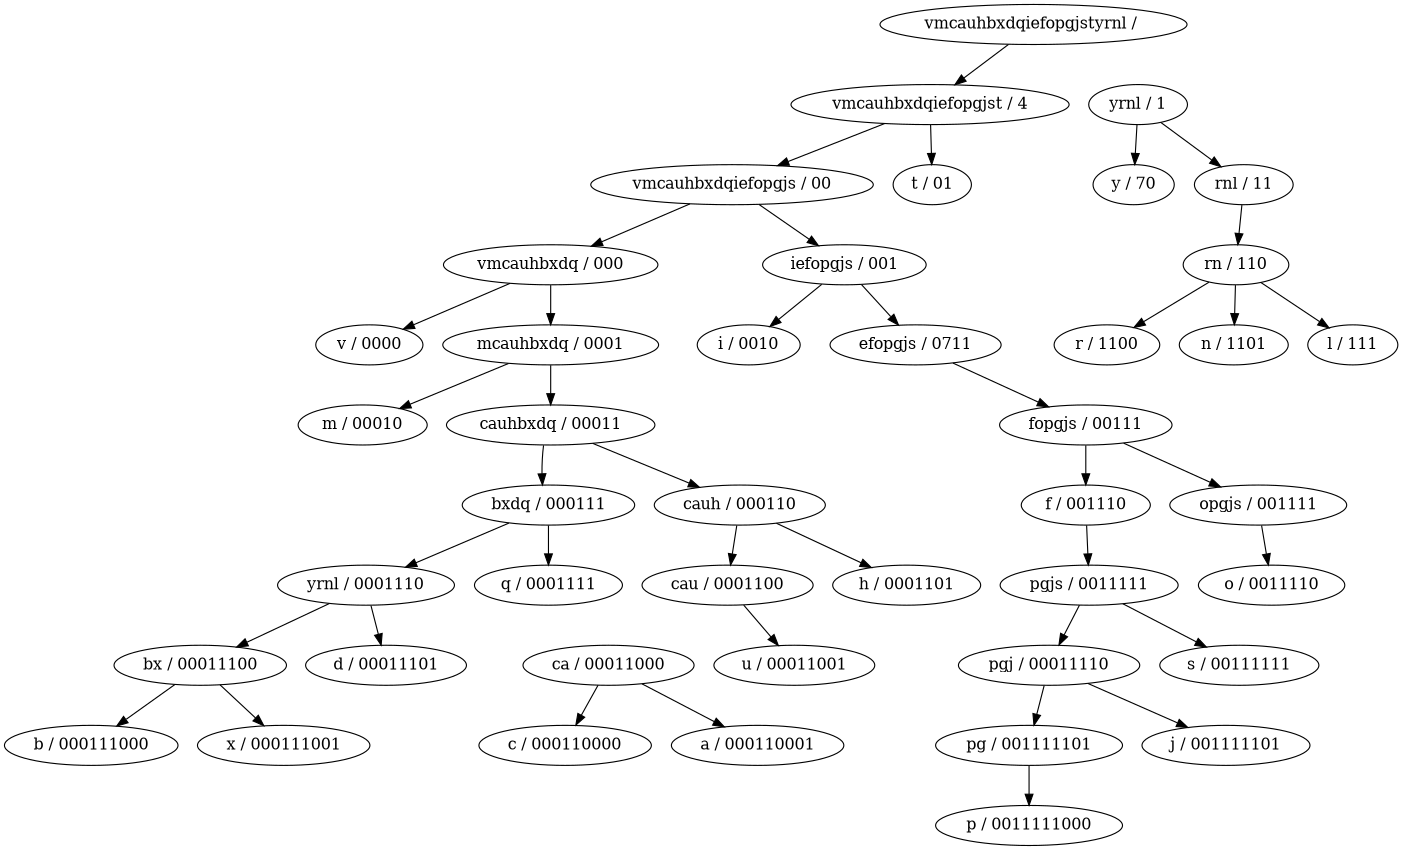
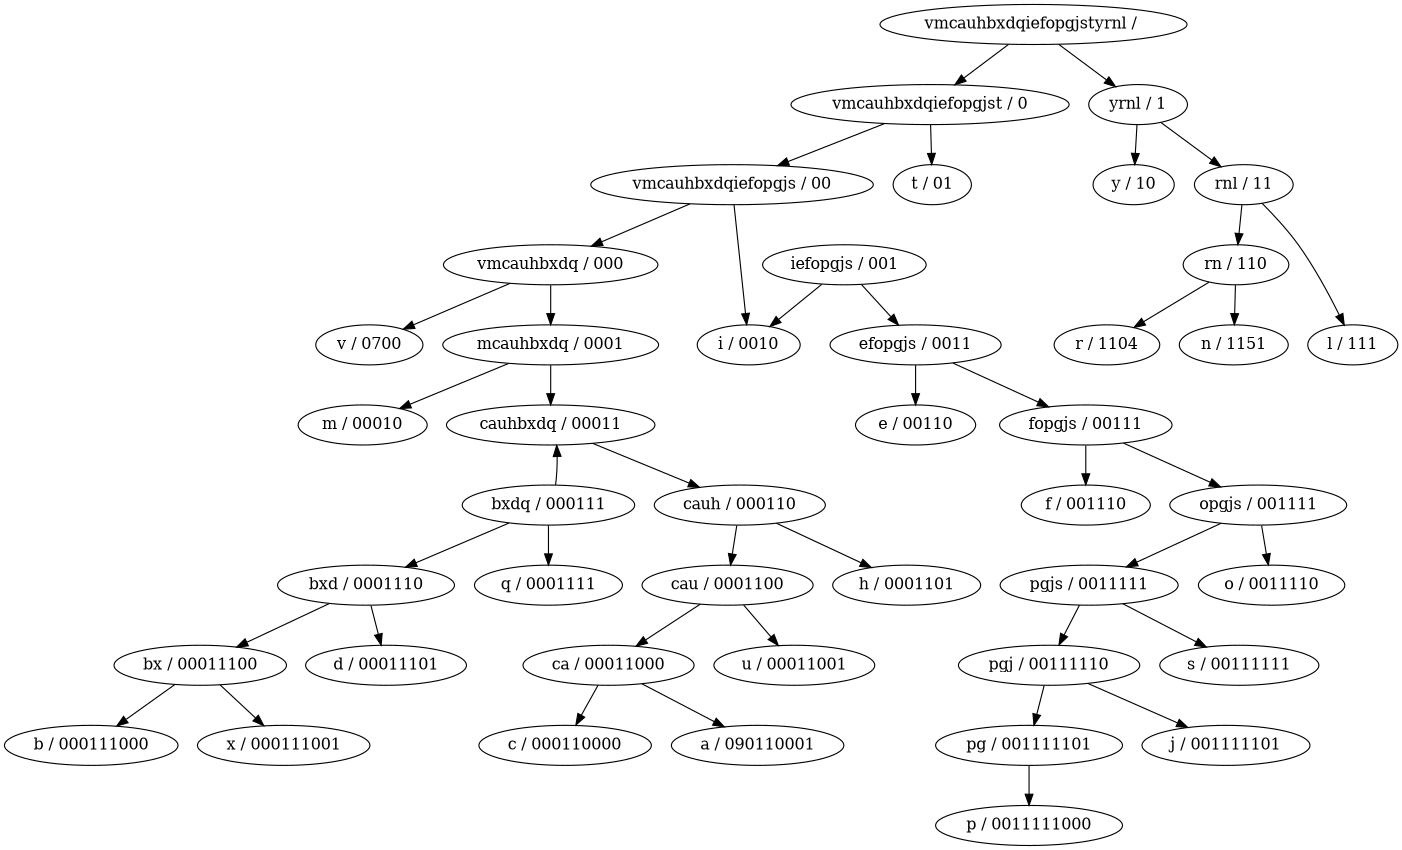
edge "vmcauhbxdqiefopgjstyrnl /" -> "yrnl / 1": added
node "vmcauhbxdqiefopgjst / 4": label "vmcauhbxdqiefopgjst / 4" -> "vmcauhbxdqiefopgjst / 0"
node "y / 70": label "y / 70" -> "y / 10"
edge "vmcauhbxdqiefopgjs / 00" -> "iefopgjs / 001": now "vmcauhbxdqiefopgjs / 00" -> "i / 0010"
edge "rn / 110" -> "l / 111": now "rnl / 11" -> "l / 111"
node "v / 0000": label "v / 0000" -> "v / 0700"
node "efopgjs / 0711": label "efopgjs / 0711" -> "efopgjs / 0011"
node "r / 1100": label "r / 1100" -> "r / 1104"
node "n / 1101": label "n / 1101" -> "n / 1151"
node "e / 00110": added
edge "cauhbxdq / 00011" -> "bxdq / 000111": reversed
edge "f / 001110" -> "pgjs / 0011111": now "opgjs / 001111" -> "pgjs / 0011111"
node "yrnl / 0001110": label "yrnl / 0001110" -> "bxd / 0001110"
edge "cau / 0001100" -> "ca / 00011000": added
node "pgj / 00011110": label "pgj / 00011110" -> "pgj / 00111110"
node "a / 000110001": label "a / 000110001" -> "a / 090110001"
